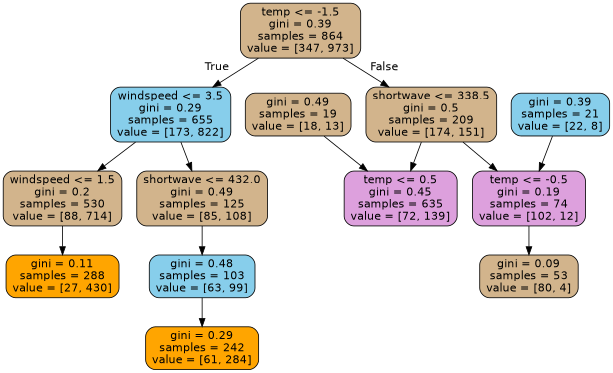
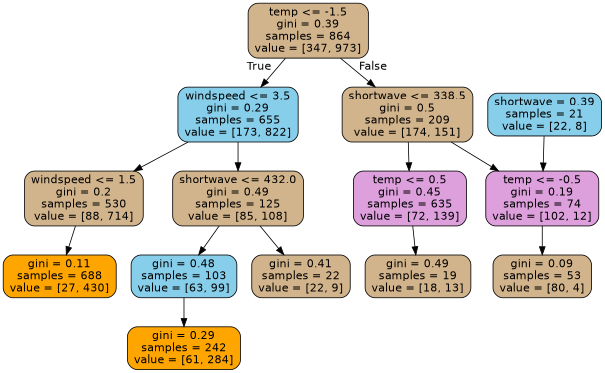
node "gini = 0.39 samples = 21 value = [22, 8]": label "gini = 0.39 samples = 21 value = [22, 8]" -> "shortwave = 0.39 samples = 21 value = [22, 8]"
edge "gini = 0.49 samples = 19 value = [18, 13]" -> "temp <= 0.5 gini = 0.45 samples = 635 value = [72, 139]": reversed
node "gini = 0.11 samples = 288 value = [27, 430]": label "gini = 0.11 samples = 288 value = [27, 430]" -> "gini = 0.11 samples = 688 value = [27, 430]"
node "gini = 0.41 samples = 22 value = [22, 9]": added
